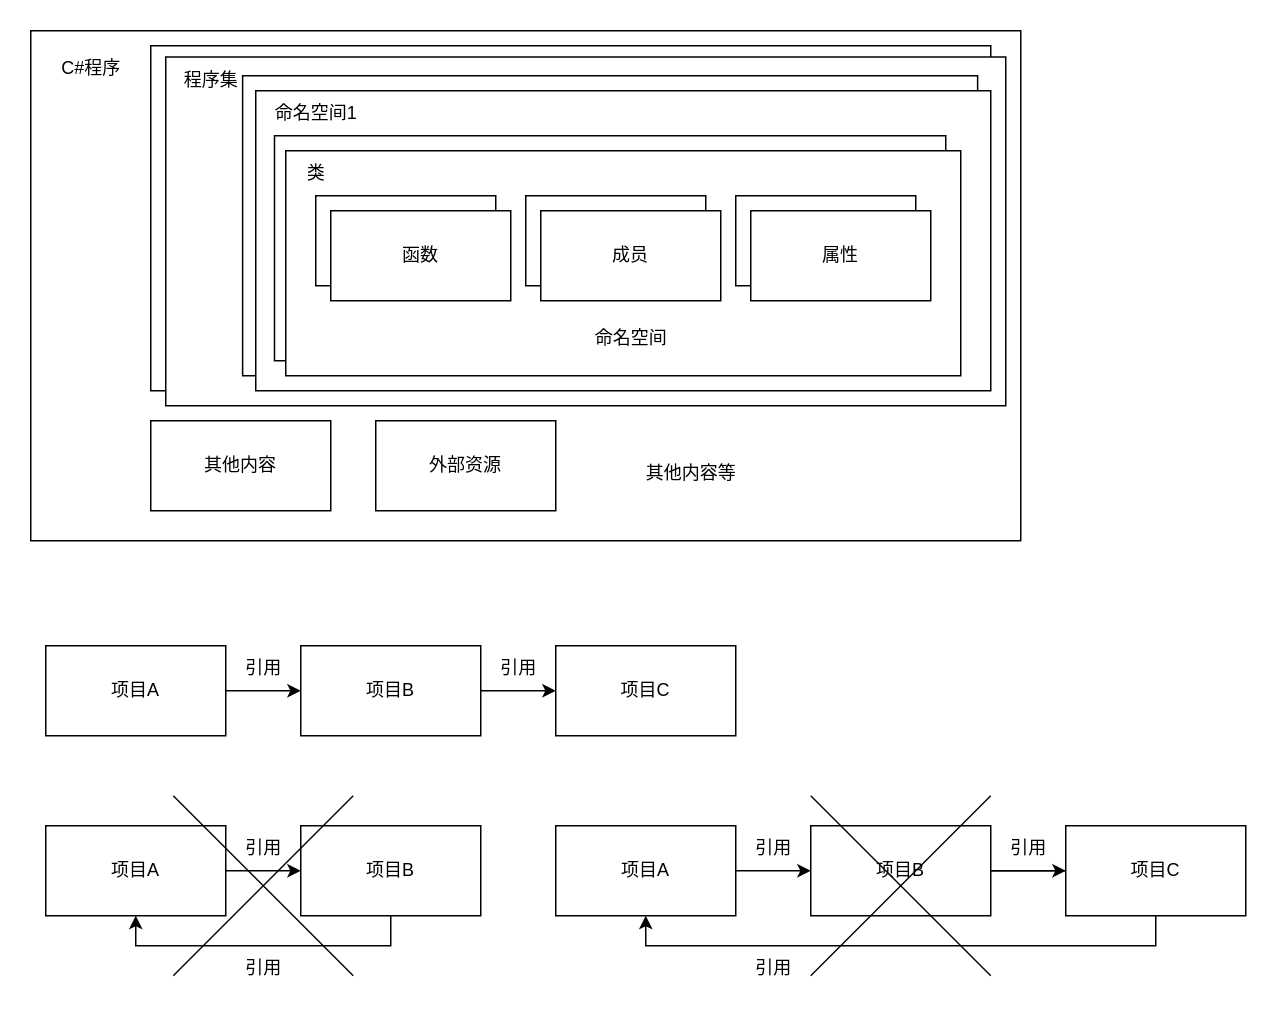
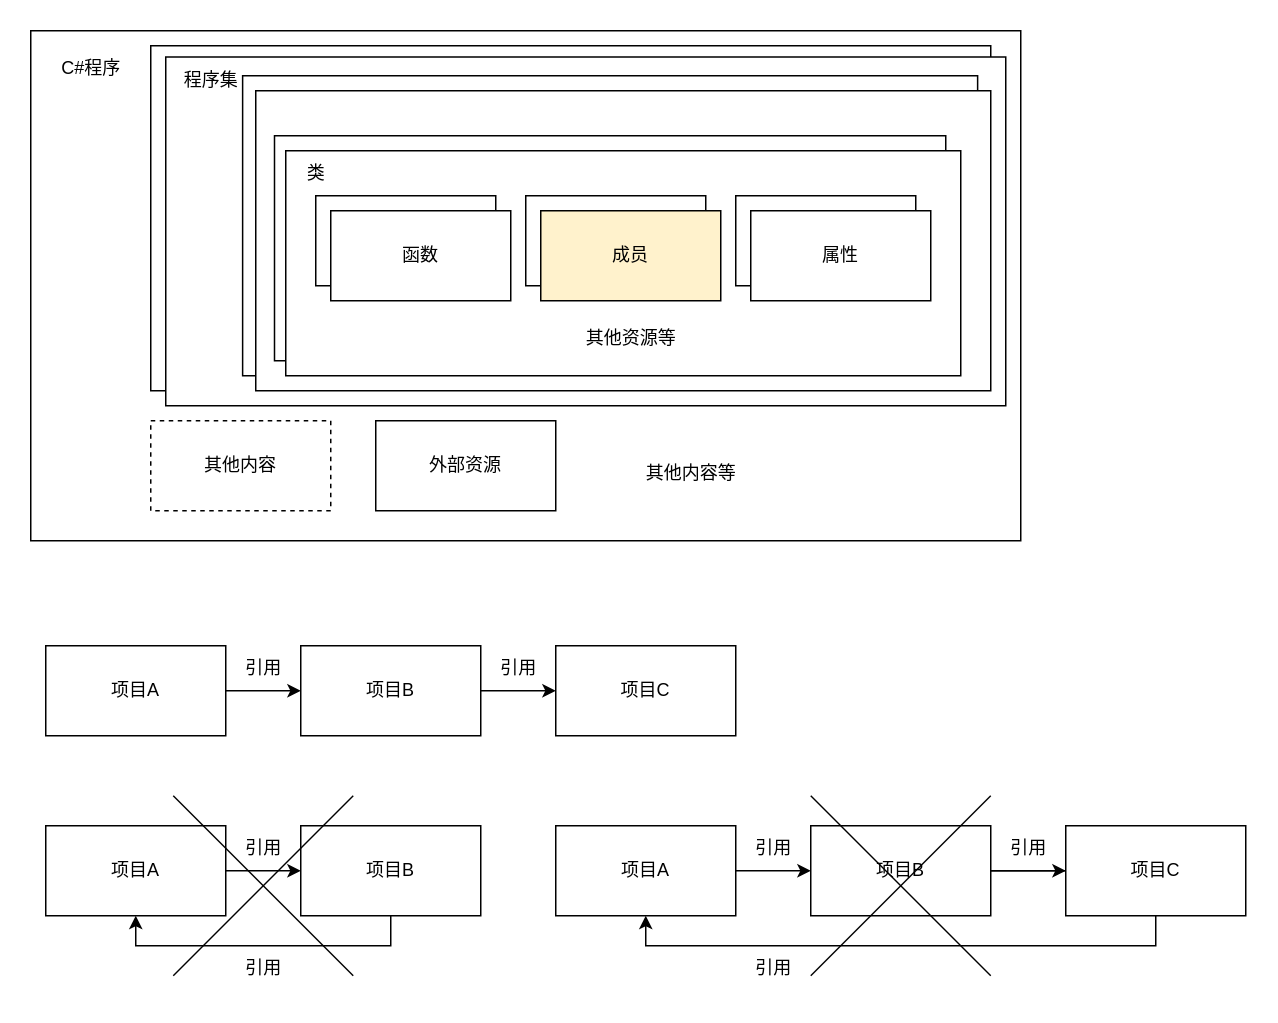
node "命名空间1": removed
node "成员": fillcolor #ffffff -> #fff2cc
node "命名空间": label "命名空间" -> "其他资源等"
node "其他内容": style solid -> dashed
